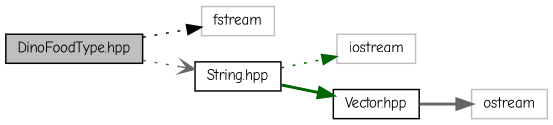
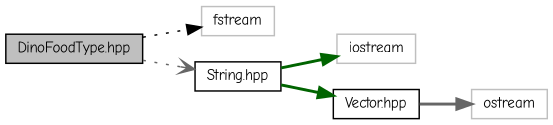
edge "String.hpp" -> "iostream": style dotted -> bold
